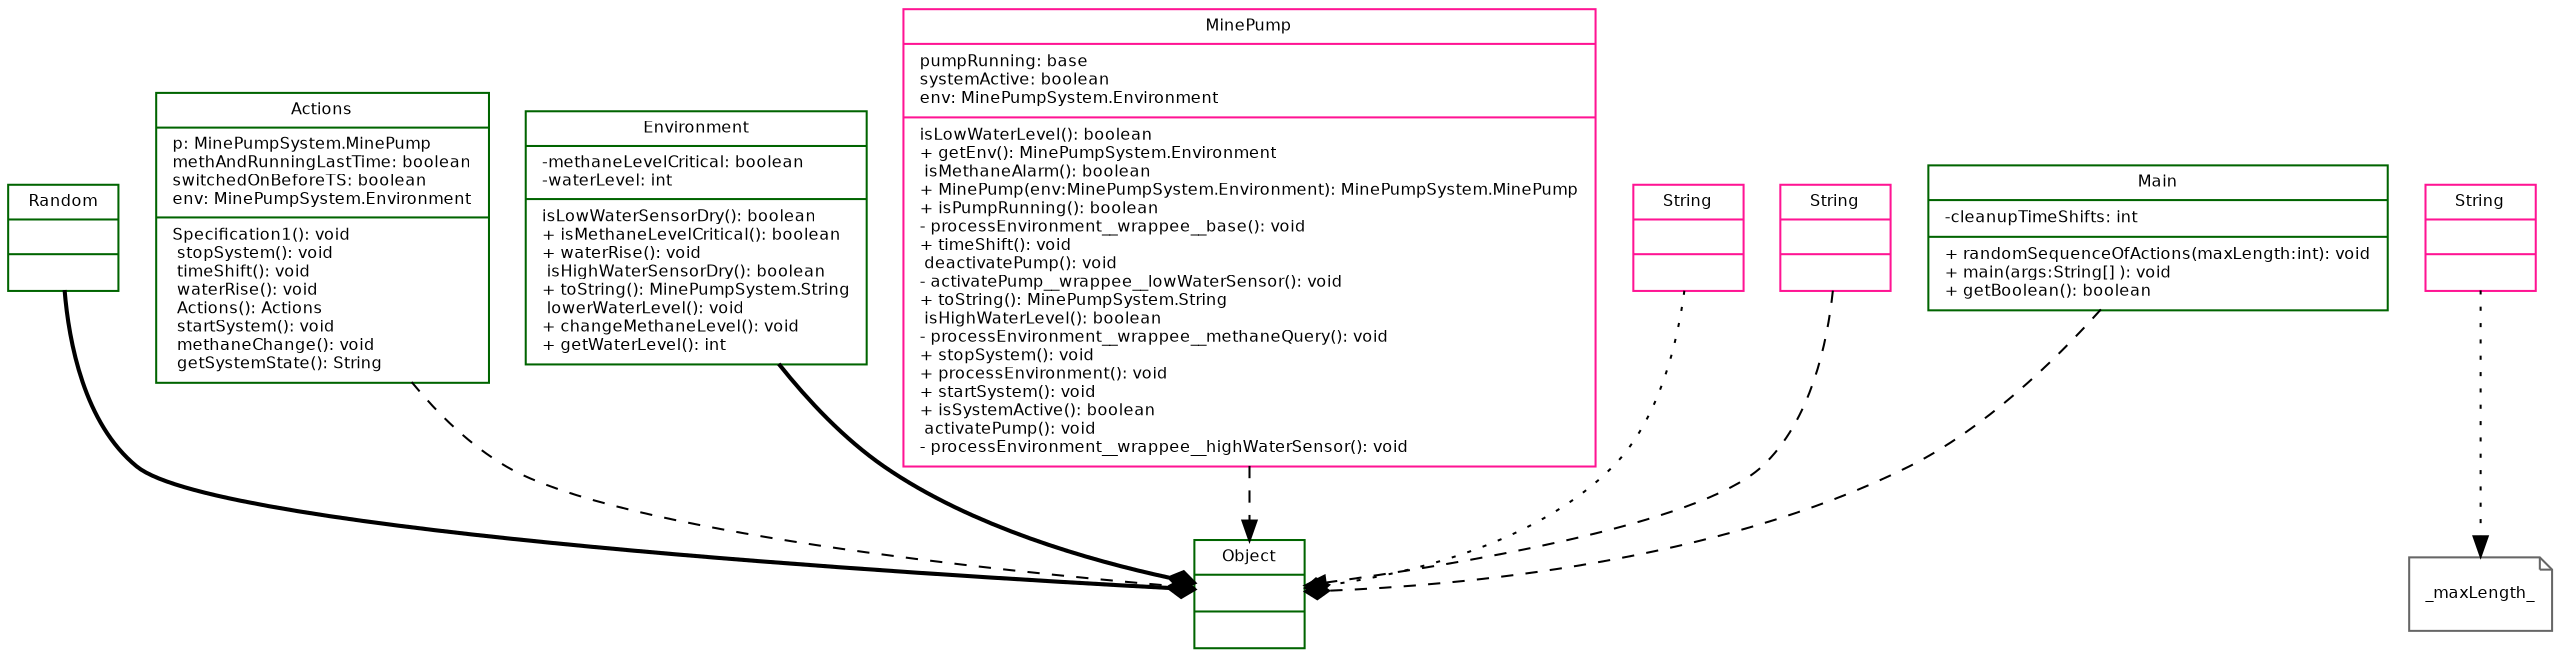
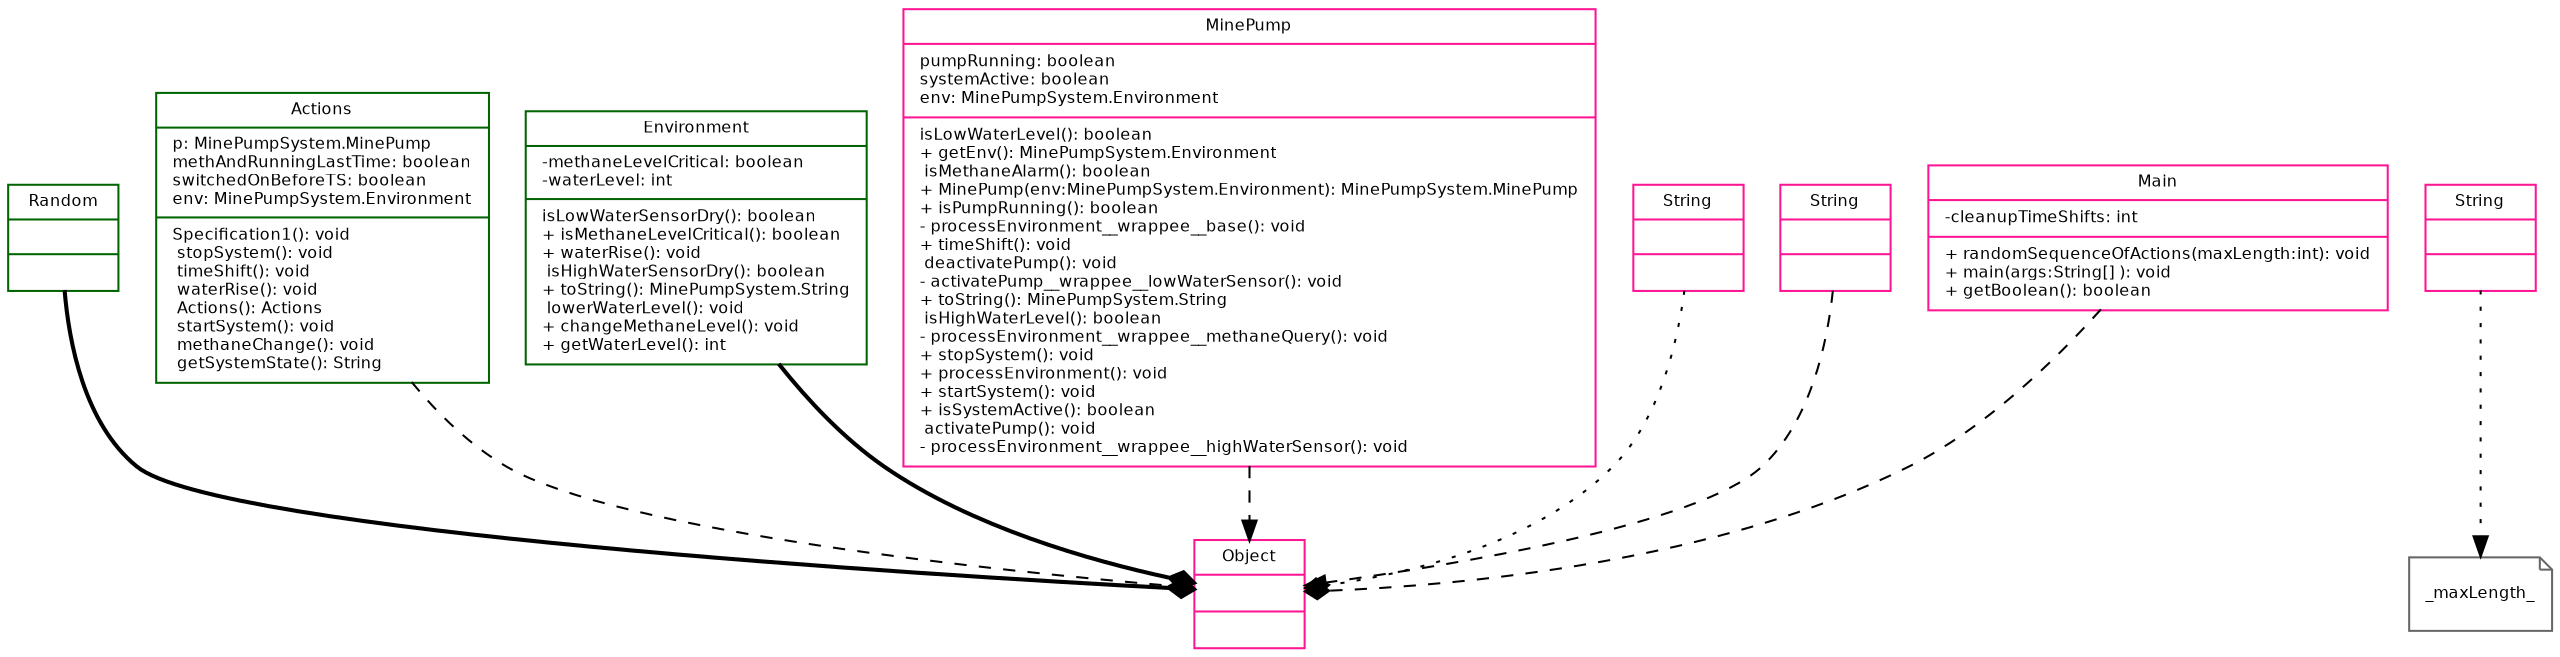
node "MinePump": text "pumpRunning: base" -> "pumpRunning: boolean"
node "Main": color darkgreen -> deeppink
node "Object": color darkgreen -> deeppink
